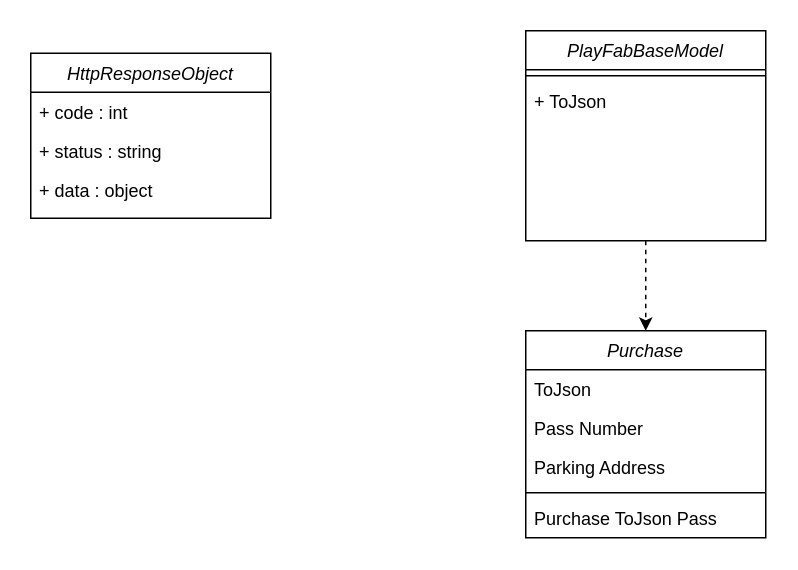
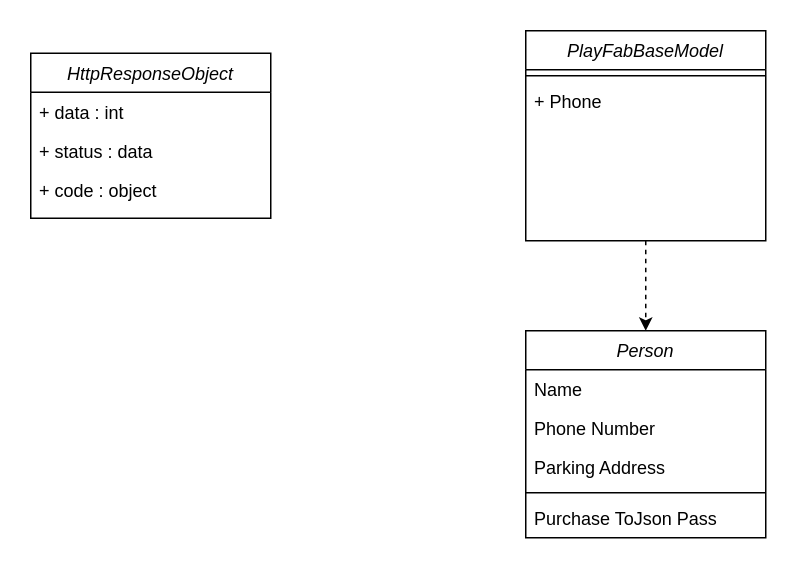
node "+ ToJson": label "+ ToJson" -> "+ Phone"
node "+ code : int": label "+ code : int" -> "+ data : int"
node "+ status : string": label "+ status : string" -> "+ status : data"
node "+ data : object": label "+ data : object" -> "+ code : object"
node "Purchase": label "Purchase" -> "Person"
node "ToJson": label "ToJson" -> "Name"
node "Pass Number": label "Pass Number" -> "Phone Number"
